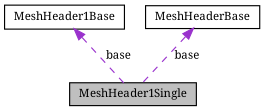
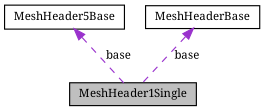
node "MeshHeader1Base": label "MeshHeader1Base" -> "MeshHeader5Base"
